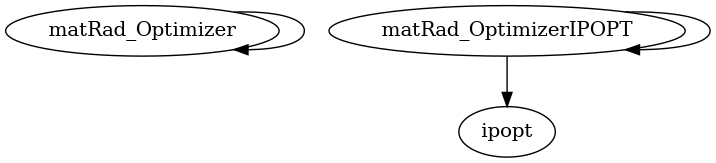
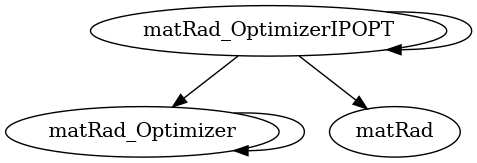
edge "matRad_OptimizerIPOPT" -> "matRad_Optimizer": added
node "ipopt": label "ipopt" -> "matRad"
